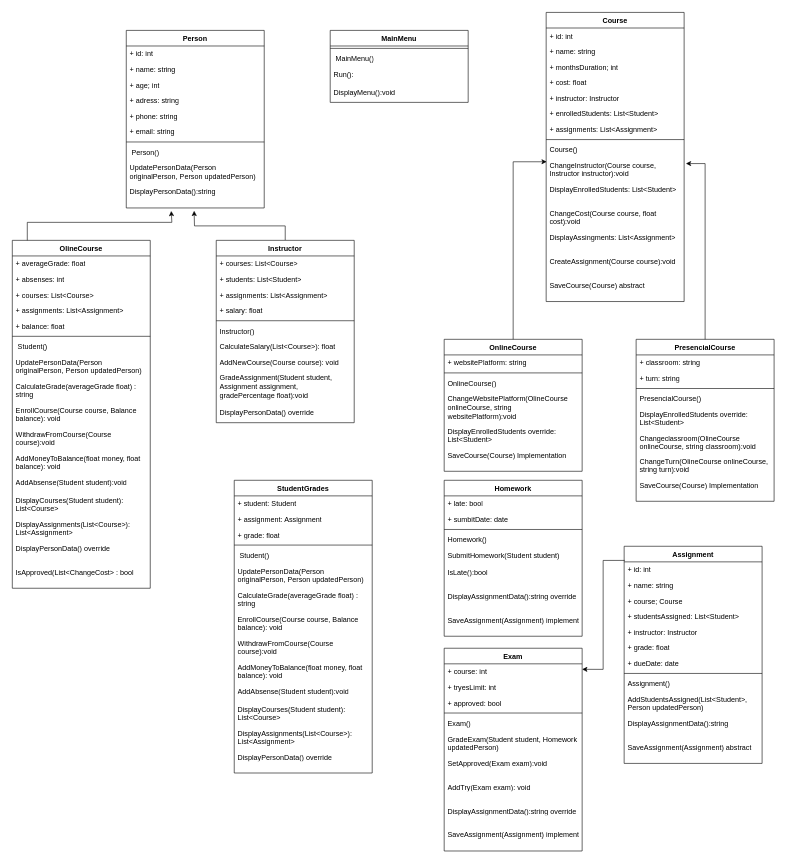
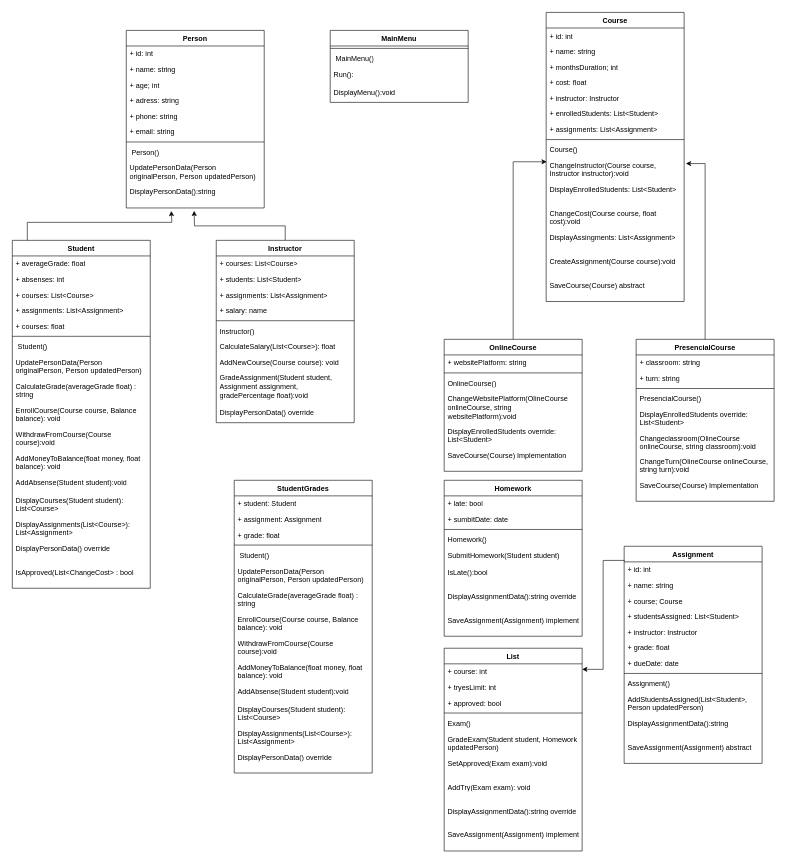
node "OlineCourse": label "OlineCourse" -> "Student"
node "+ salary: float": label "+ salary: float" -> "+ salary: name"
node "+ balance: float": label "+ balance: float" -> "+ courses: float"
node "Exam": label "Exam" -> "List"
